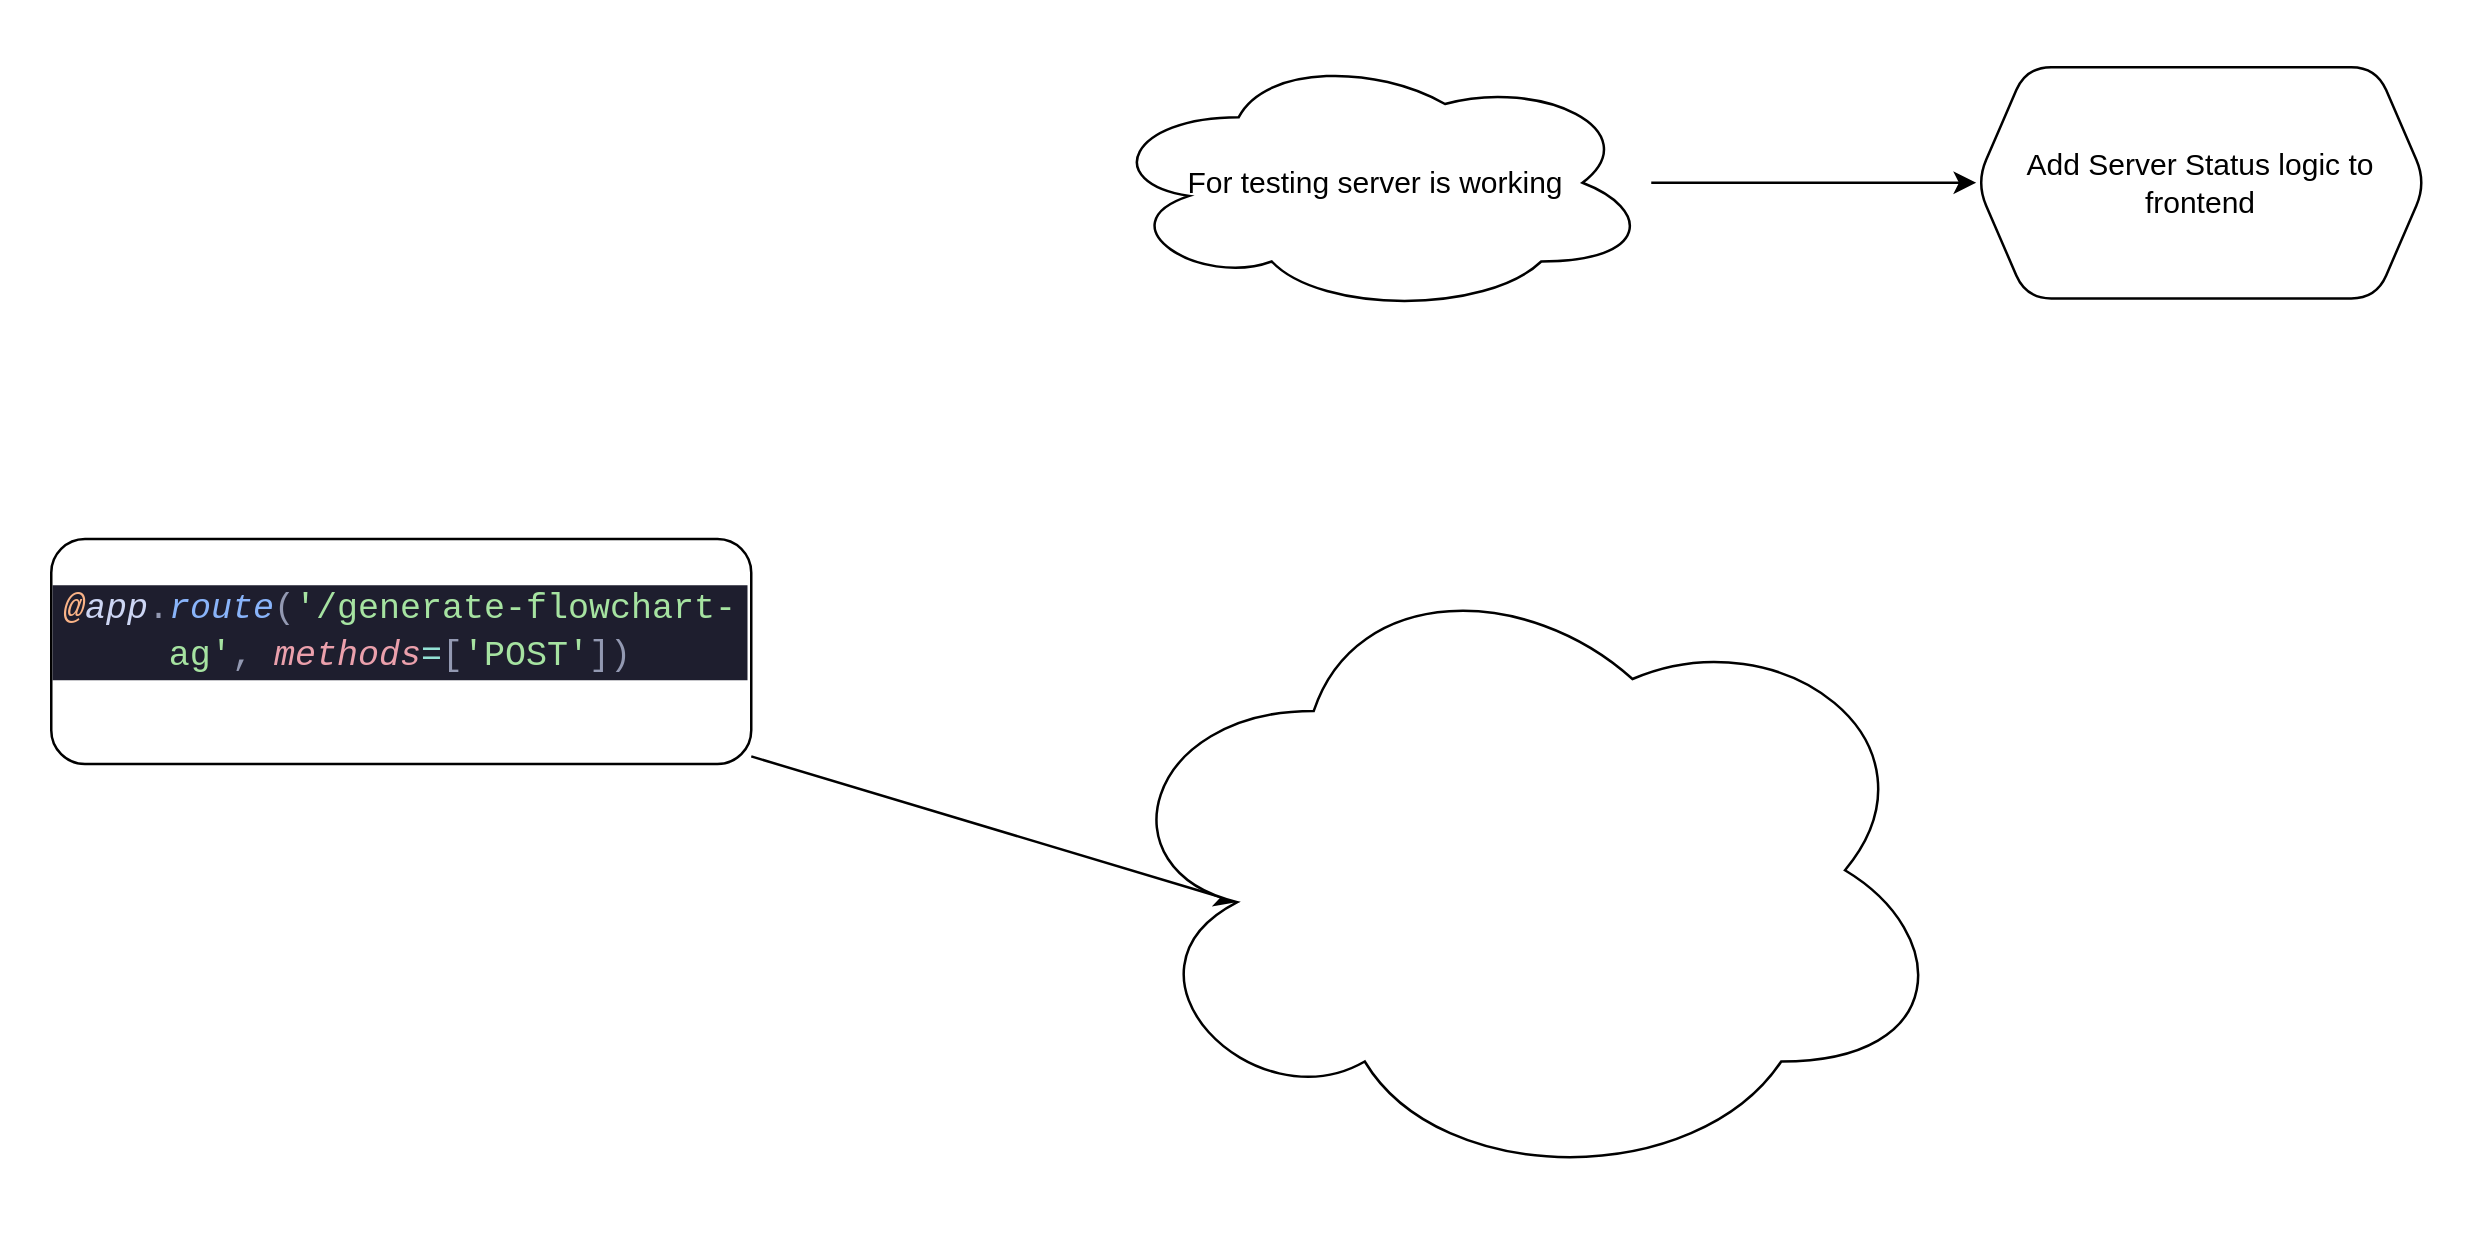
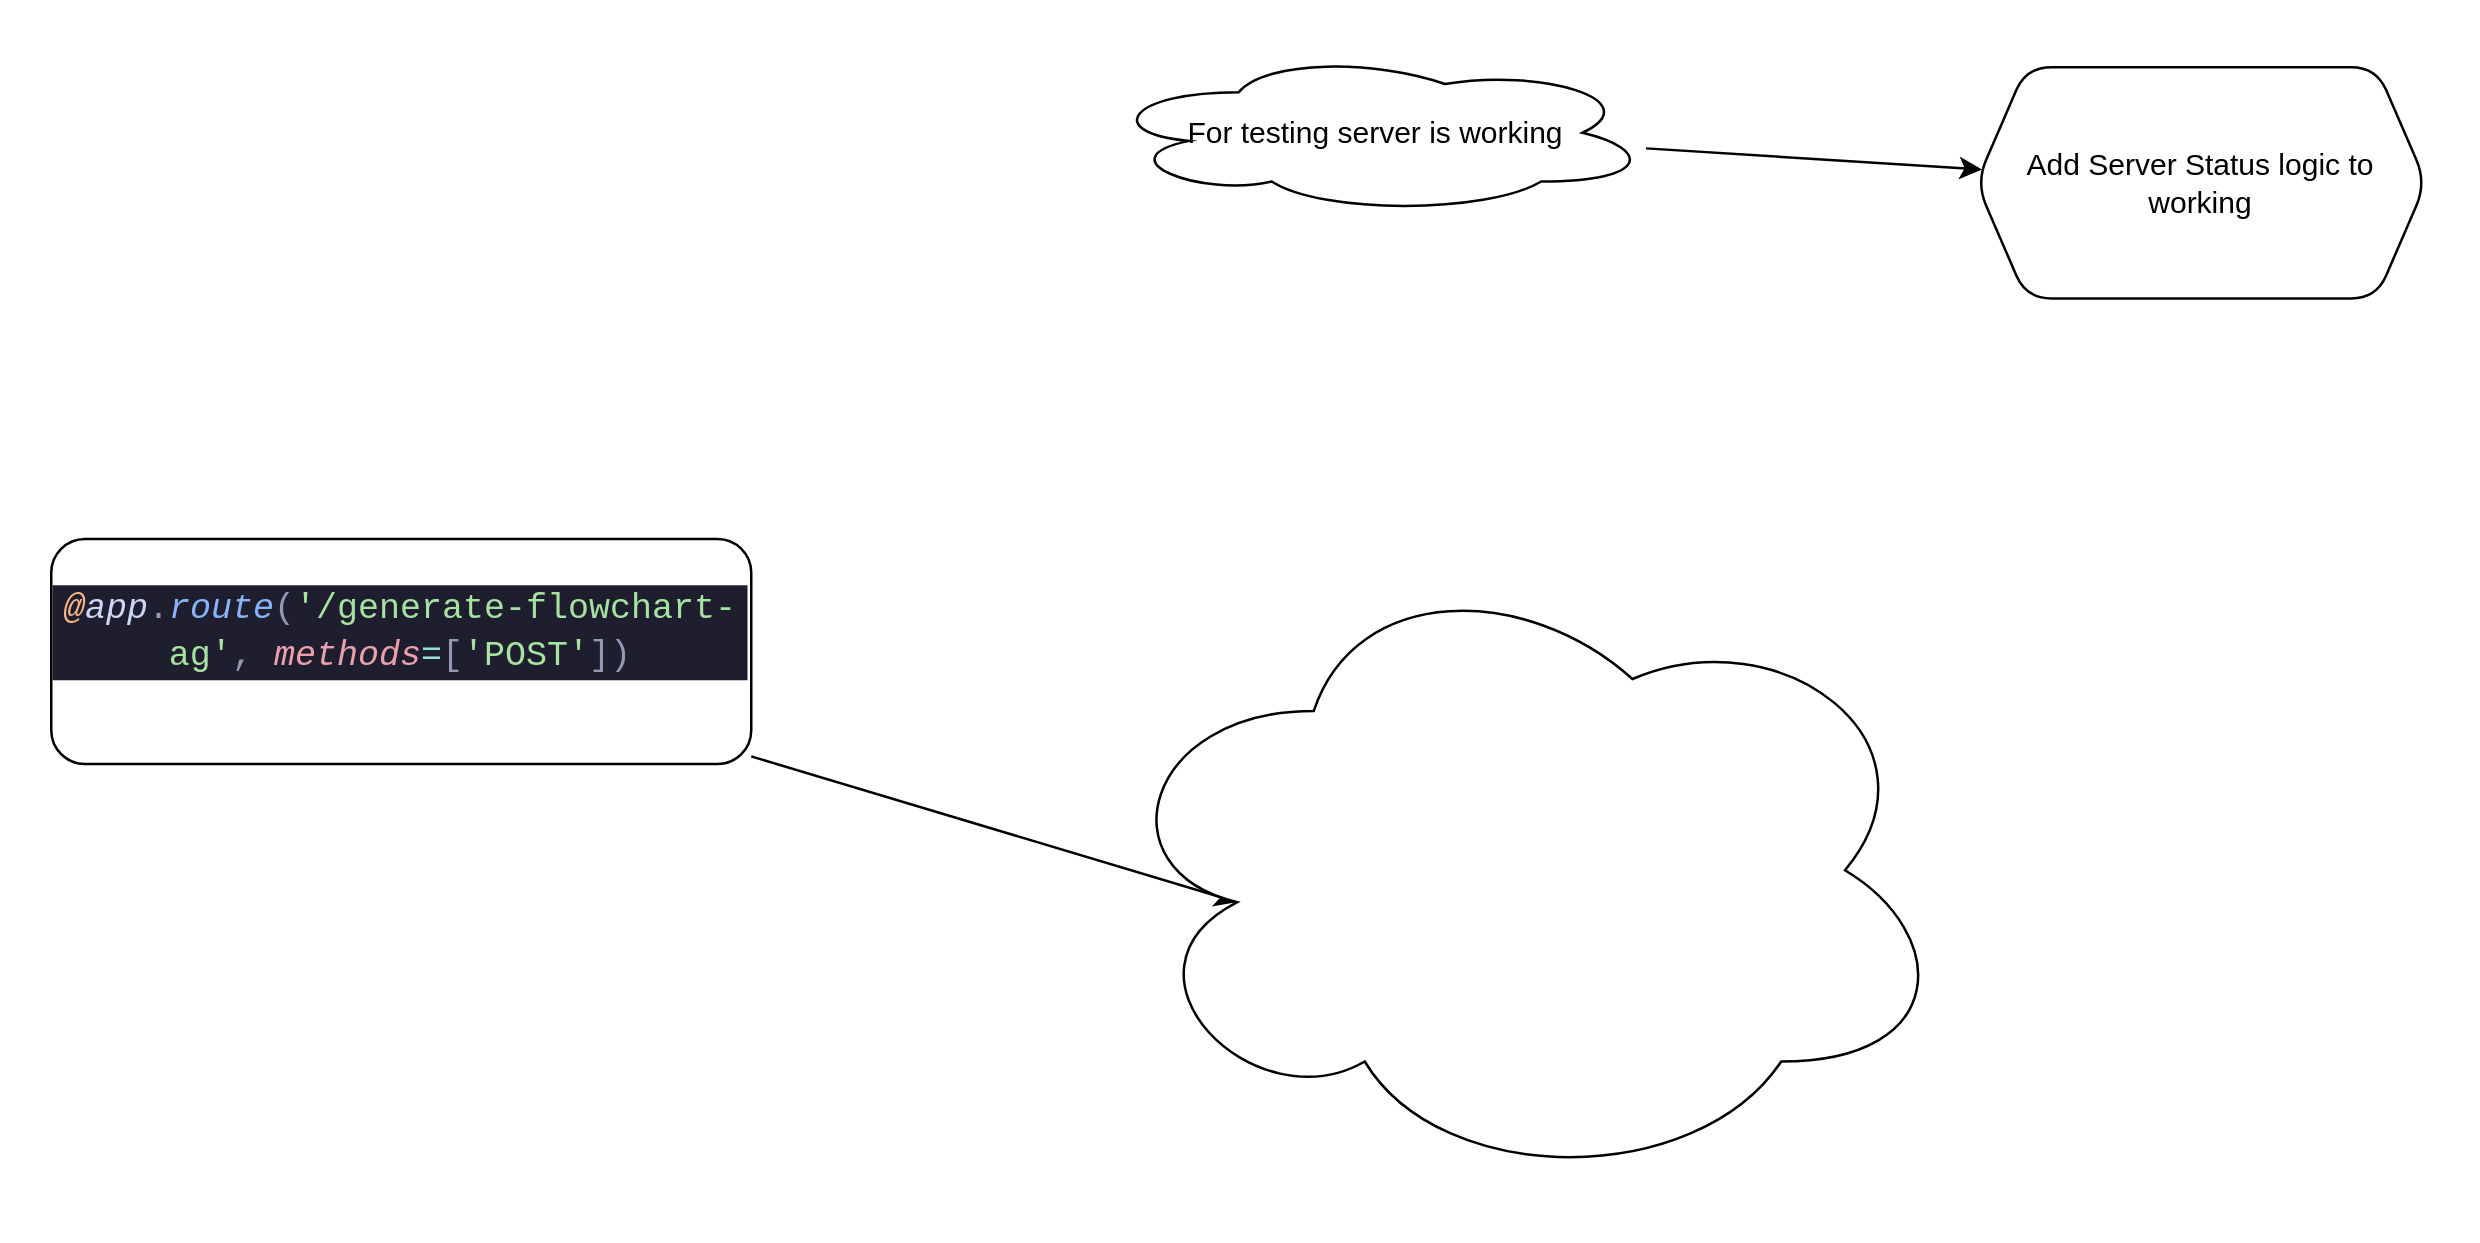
node "For testing server is working": size 550x263 -> 550x163
node "Add Server Status logic to frontend": label "Add Server Status logic to frontend" -> "Add Server Status logic to working"
